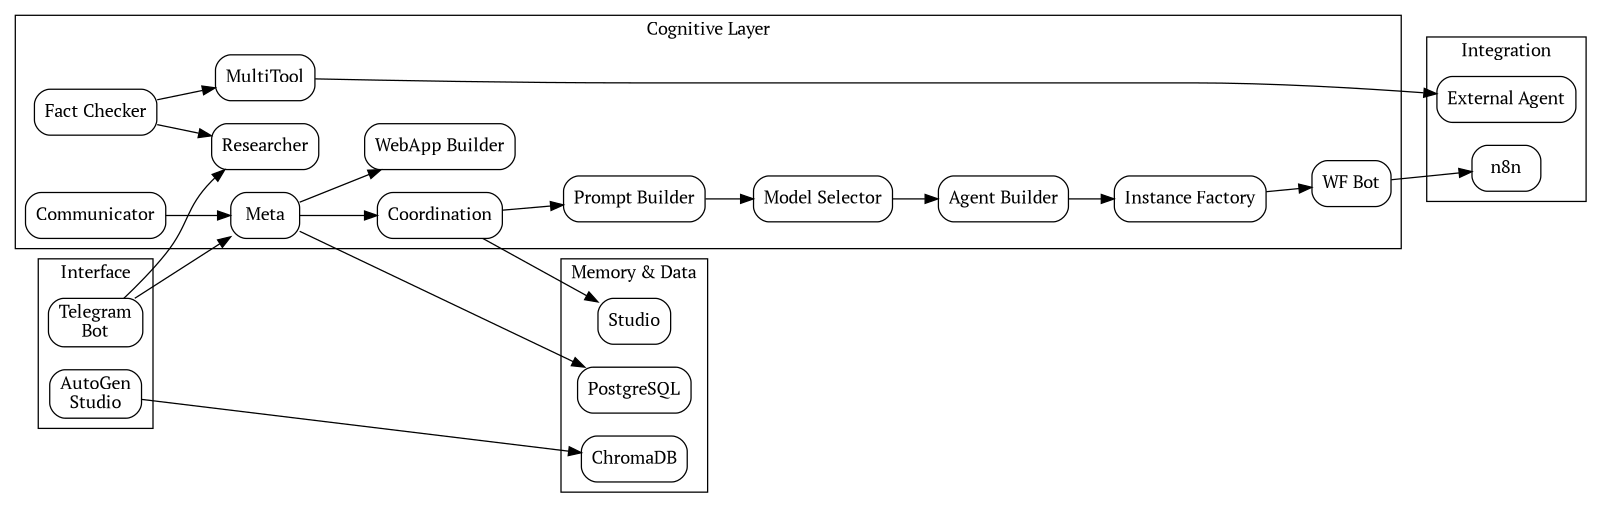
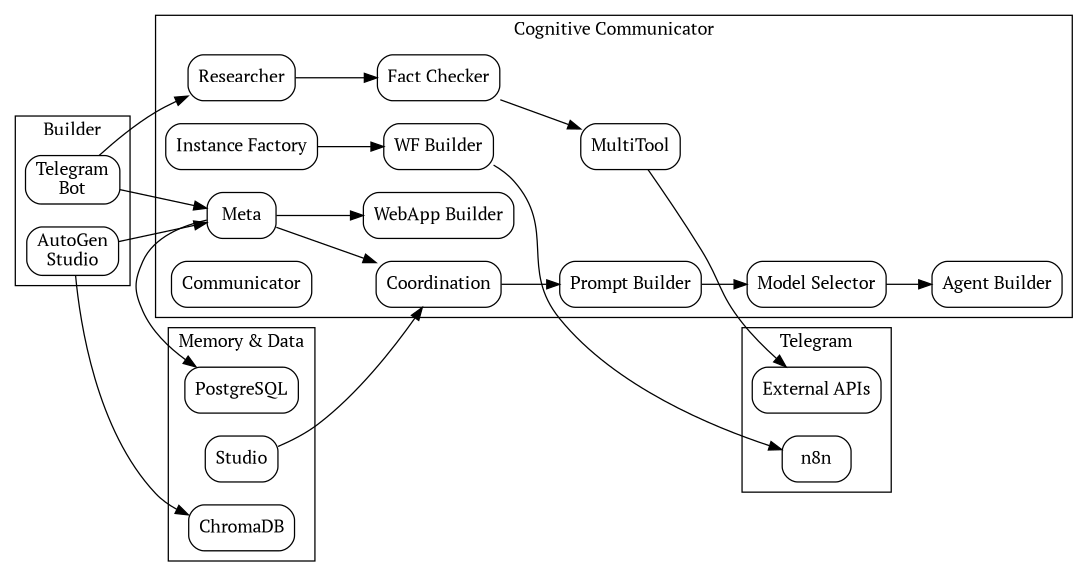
cluster "Cognitive Layer": label "Cognitive Layer" -> "Cognitive Communicator"
cluster "Integration": label "Integration" -> "Telegram"
node "External Agent": label "External Agent" -> "External APIs"
edge "Fact Checker" -> "Researcher": reversed
node "WF Bot": label "WF Bot" -> "WF Builder"
edge "Agent Builder" -> "Instance Factory": removed
edge "Communicator" -> "Meta": now "AutoGen Studio" -> "Meta"
edge "Coordination" -> "Studio": reversed
cluster "Interface": label "Interface" -> "Builder"
